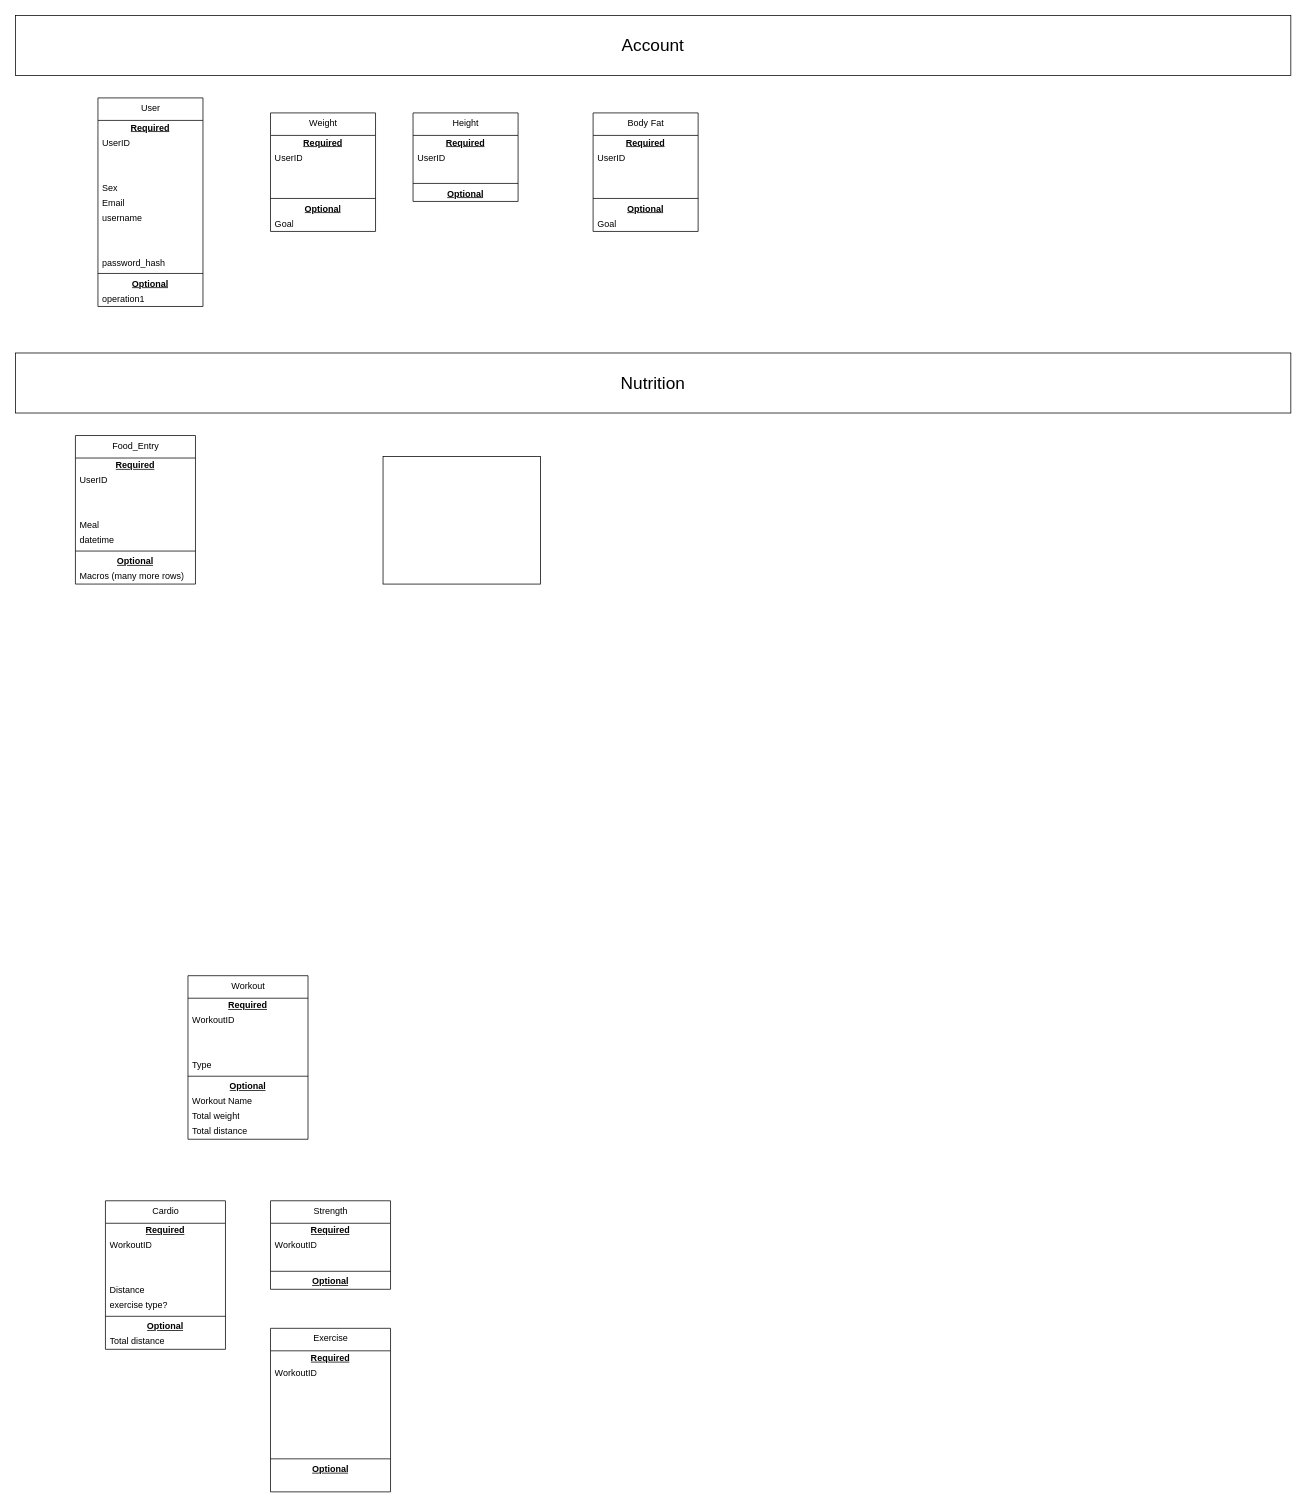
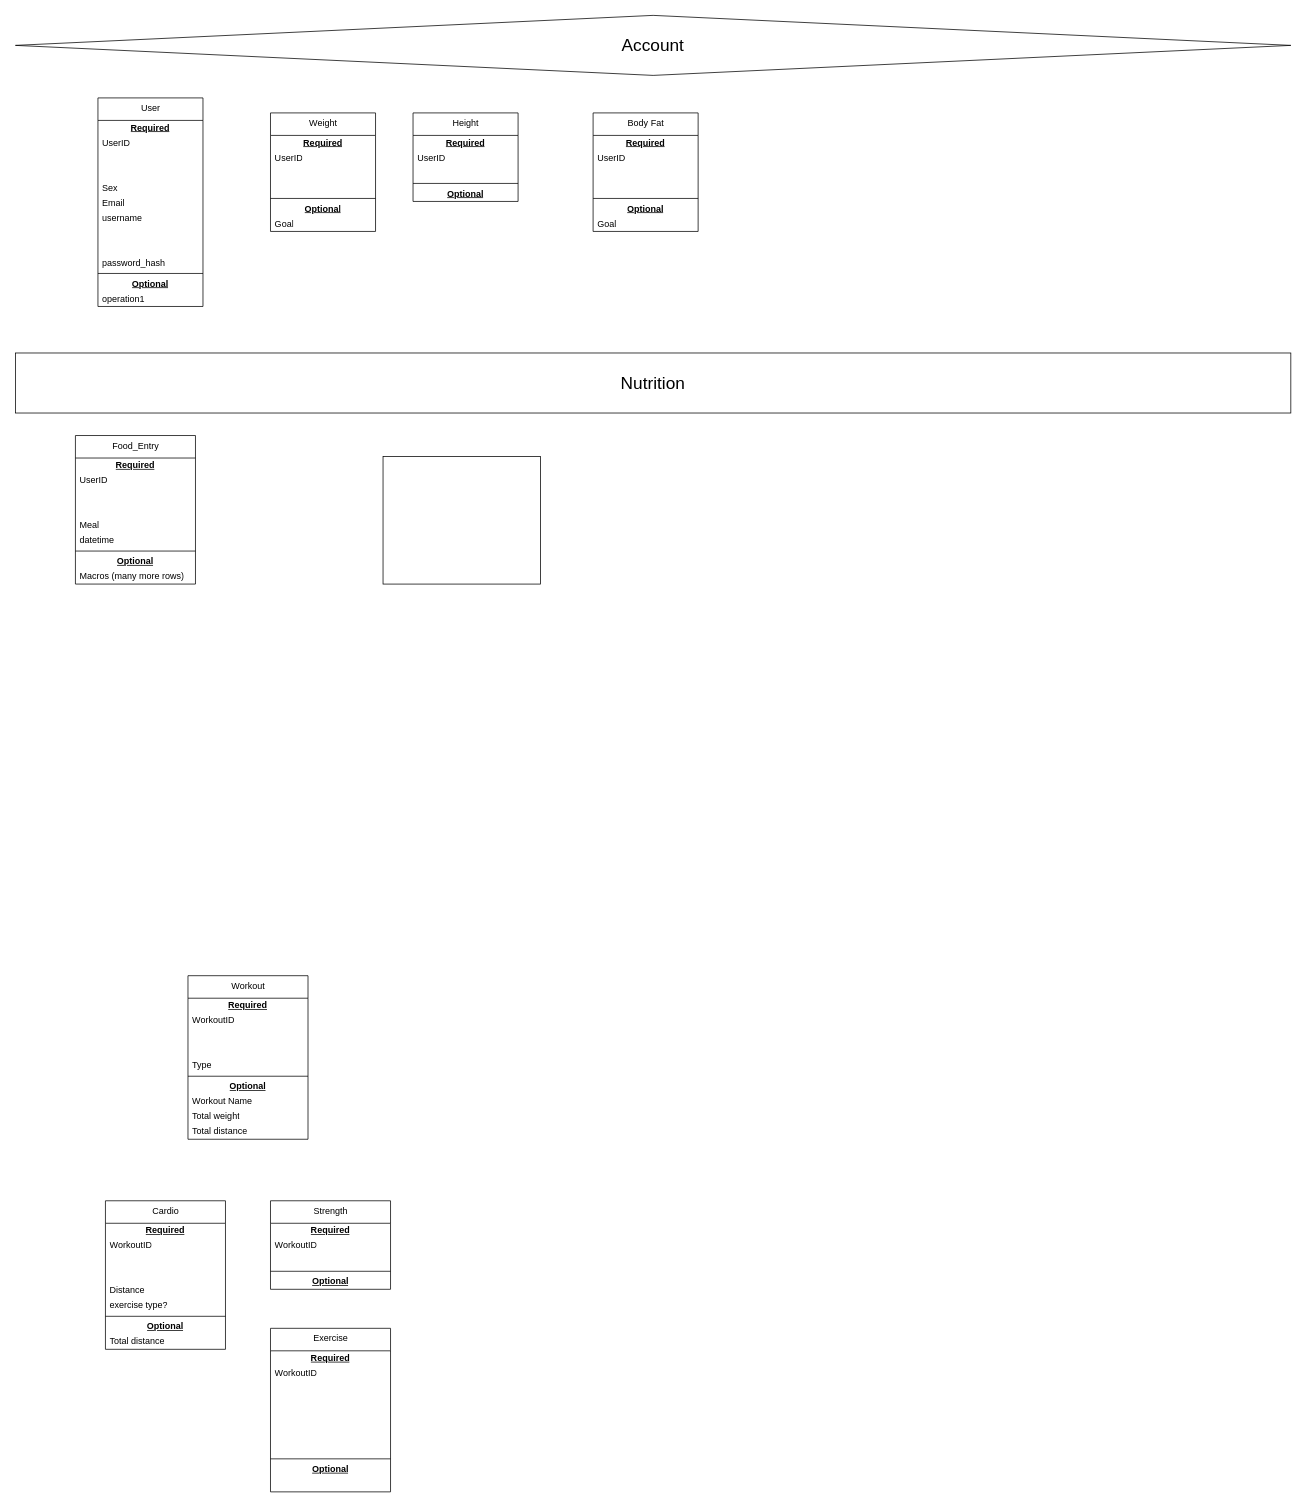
node "Account": shape rectangle -> diamond
